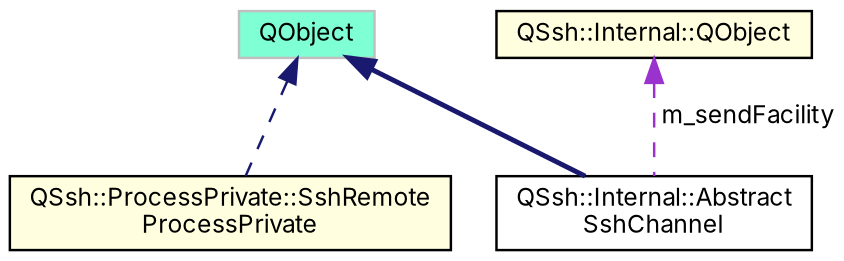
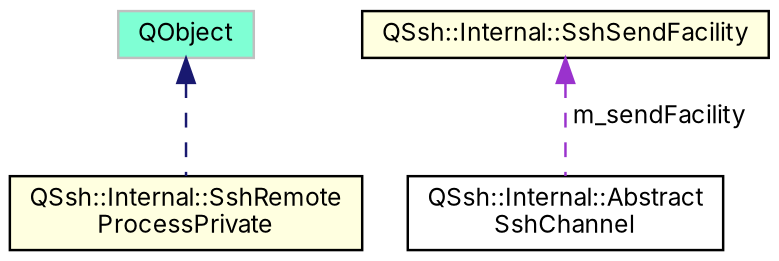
node "QSsh::Internal::QObject": label "QSsh::Internal::QObject" -> "QSsh::Internal::SshSendFacility"
edge "QSsh::Internal::Abstract SshChannel" -> "QObject": removed
node "QSsh::ProcessPrivate::SshRemote ProcessPrivate": label "QSsh::ProcessPrivate::SshRemote ProcessPrivate" -> "QSsh::Internal::SshRemote ProcessPrivate"
